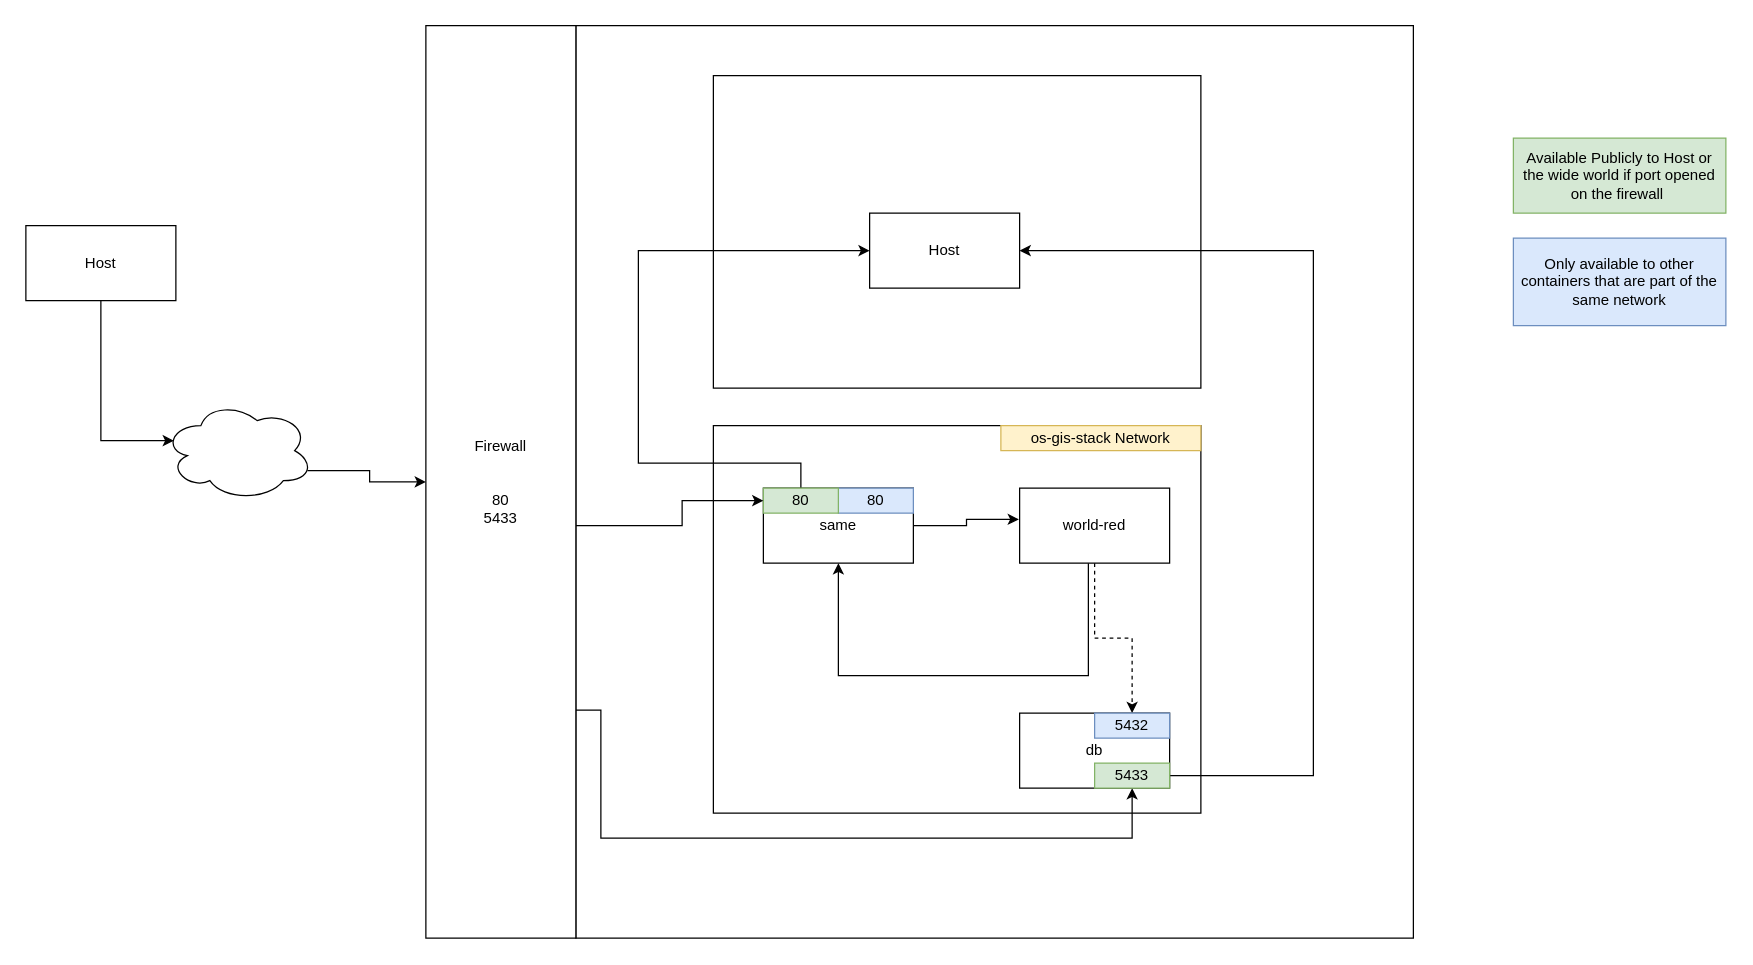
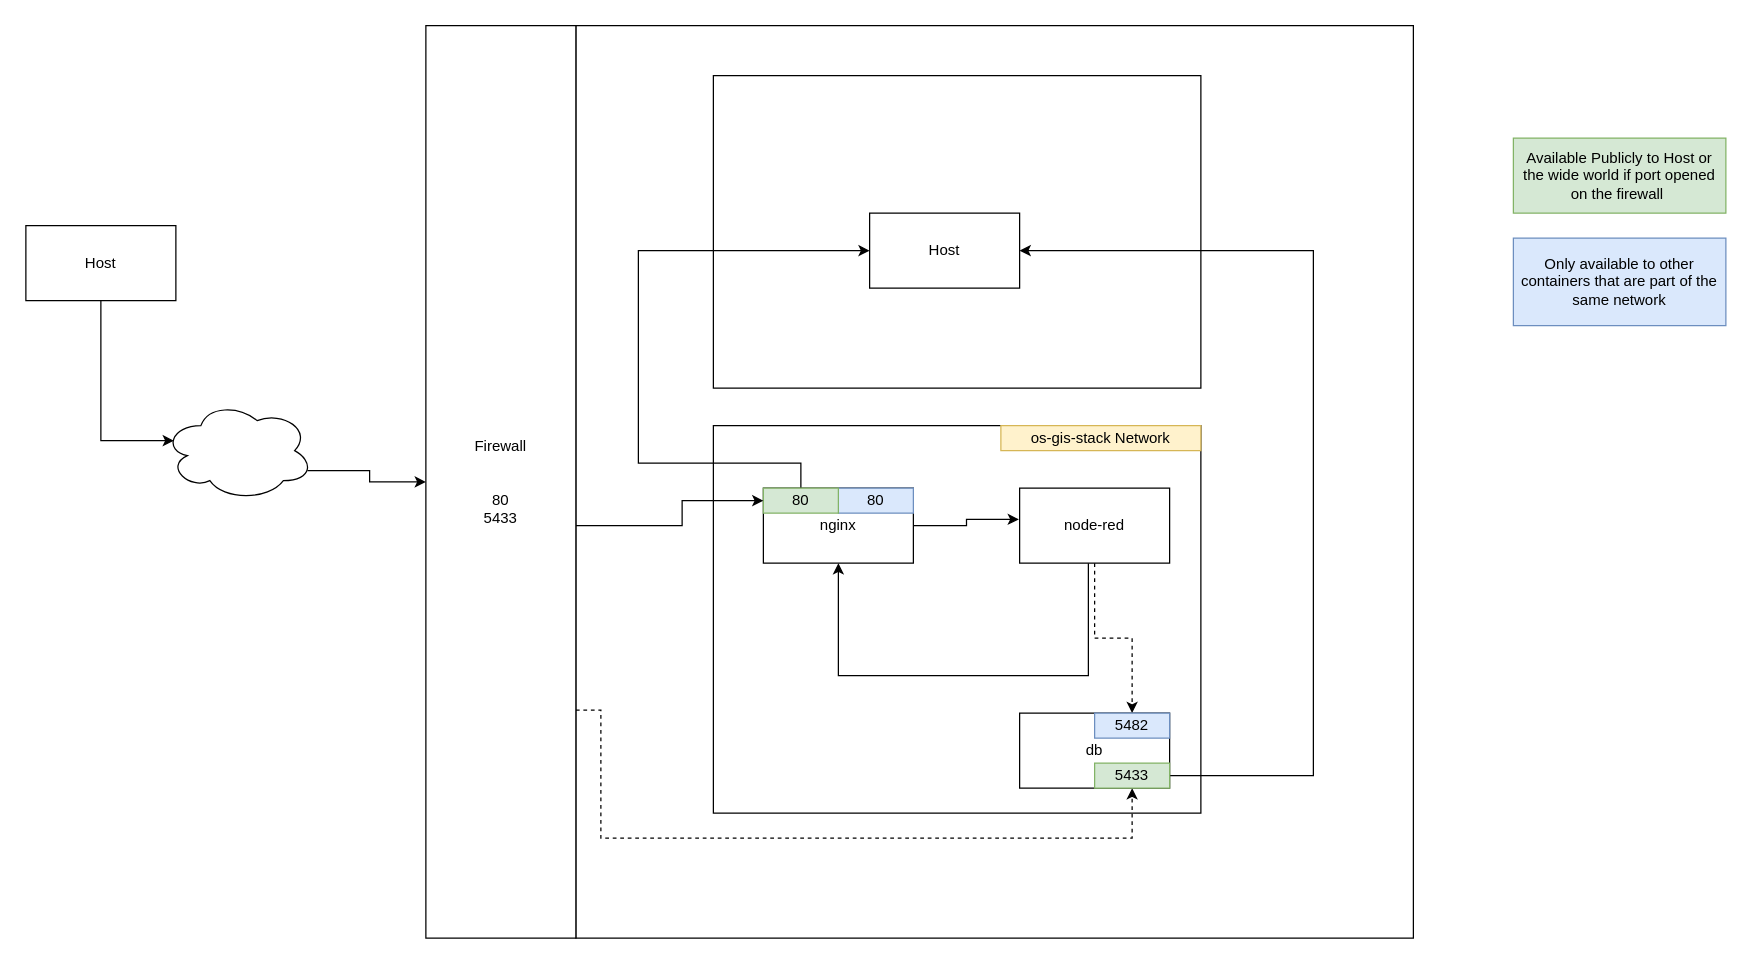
node "same": label "same" -> "nginx"
node "world-red": label "world-red" -> "node-red"
node "5432": label "5432" -> "5482"
edge "Firewall 80 5433" -> "5433": style solid -> dashed
